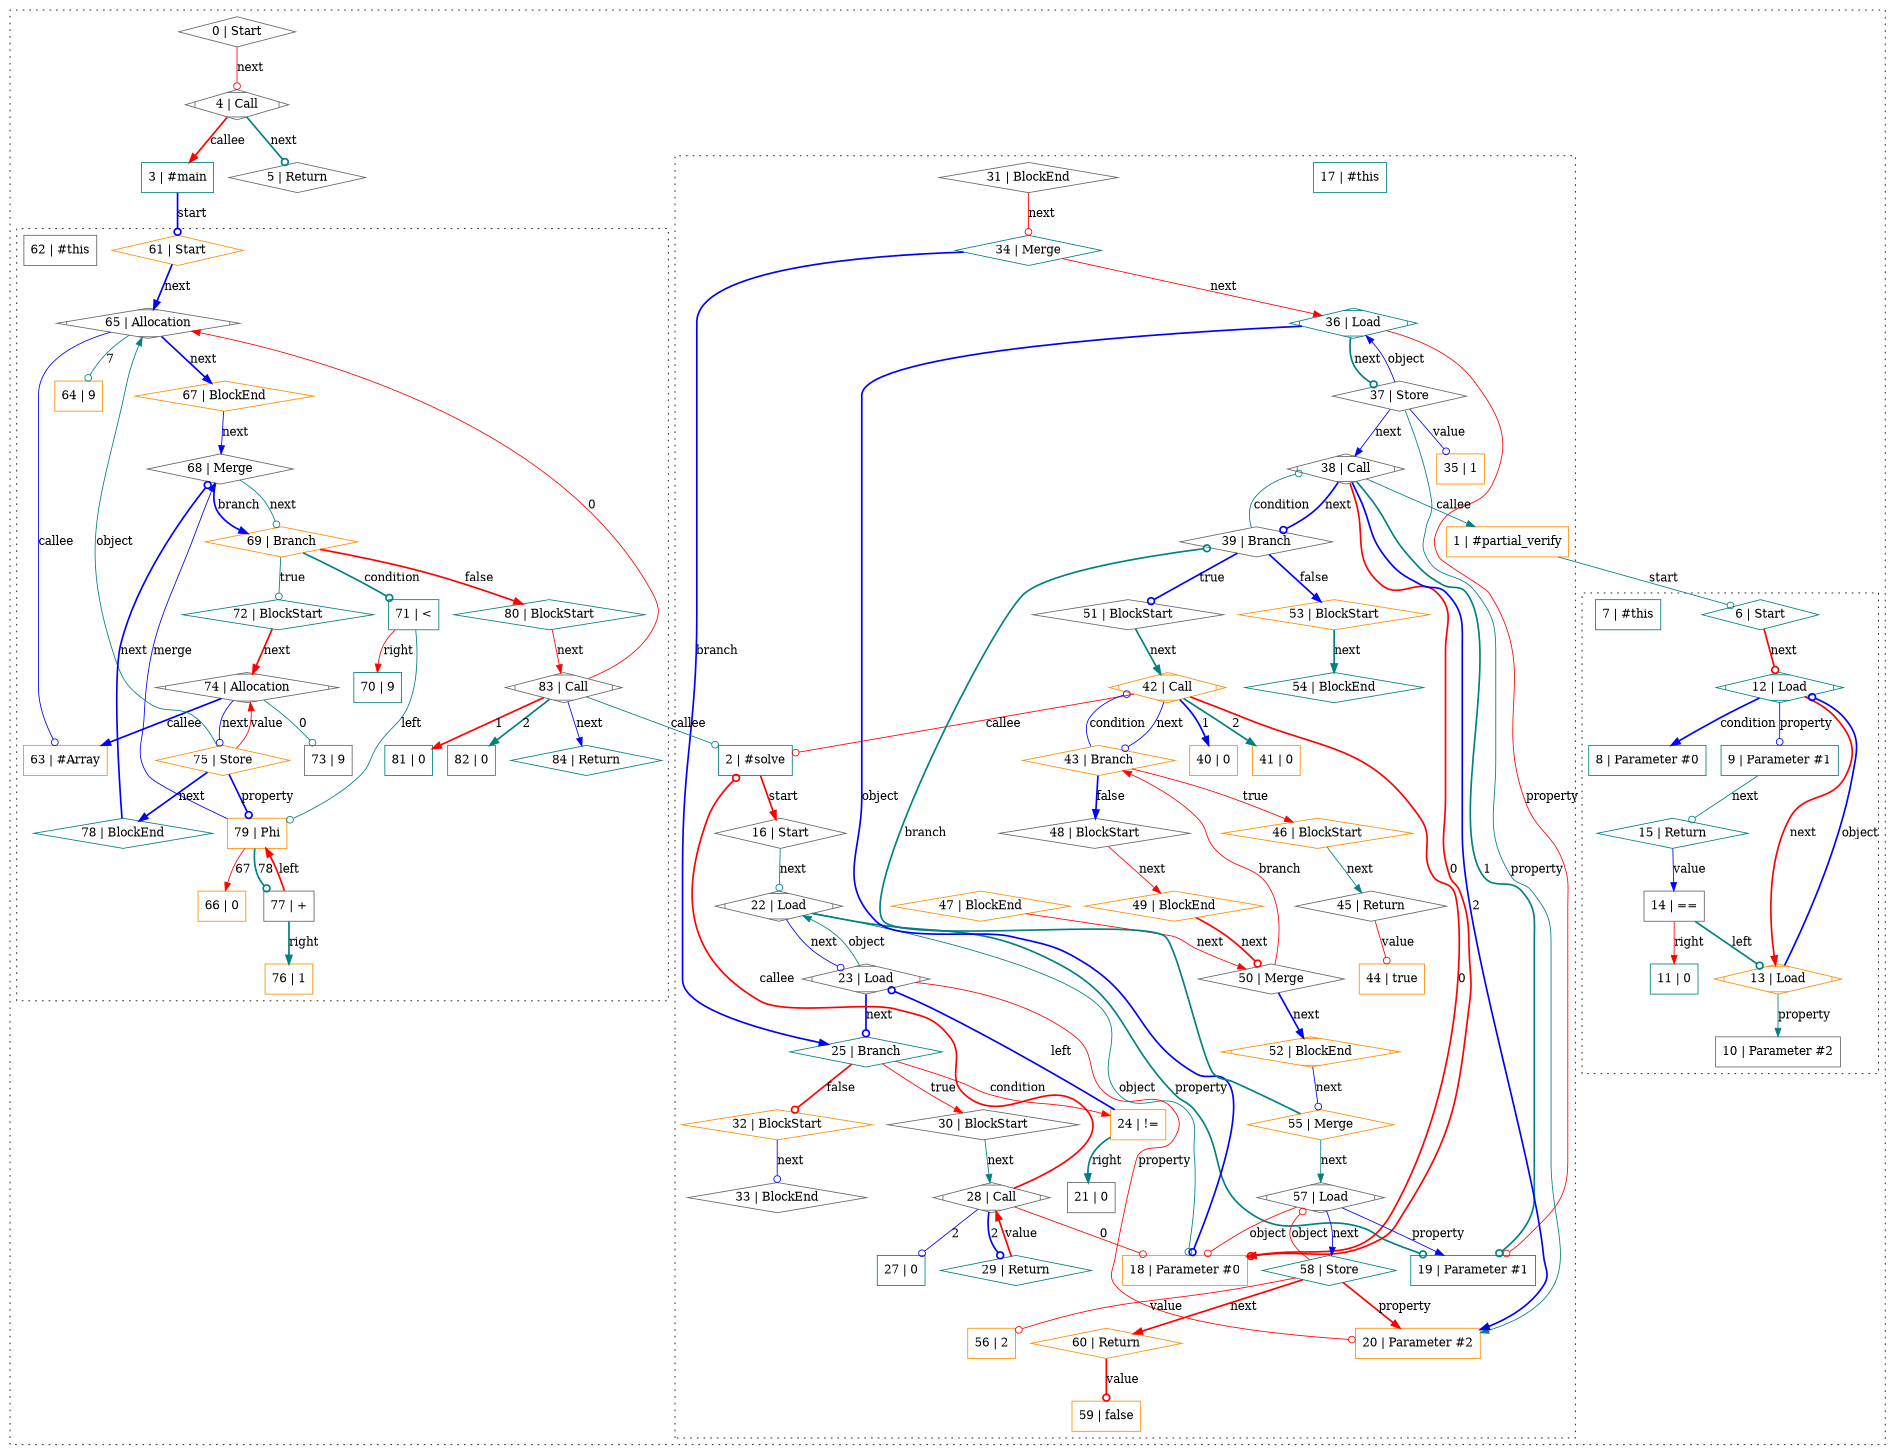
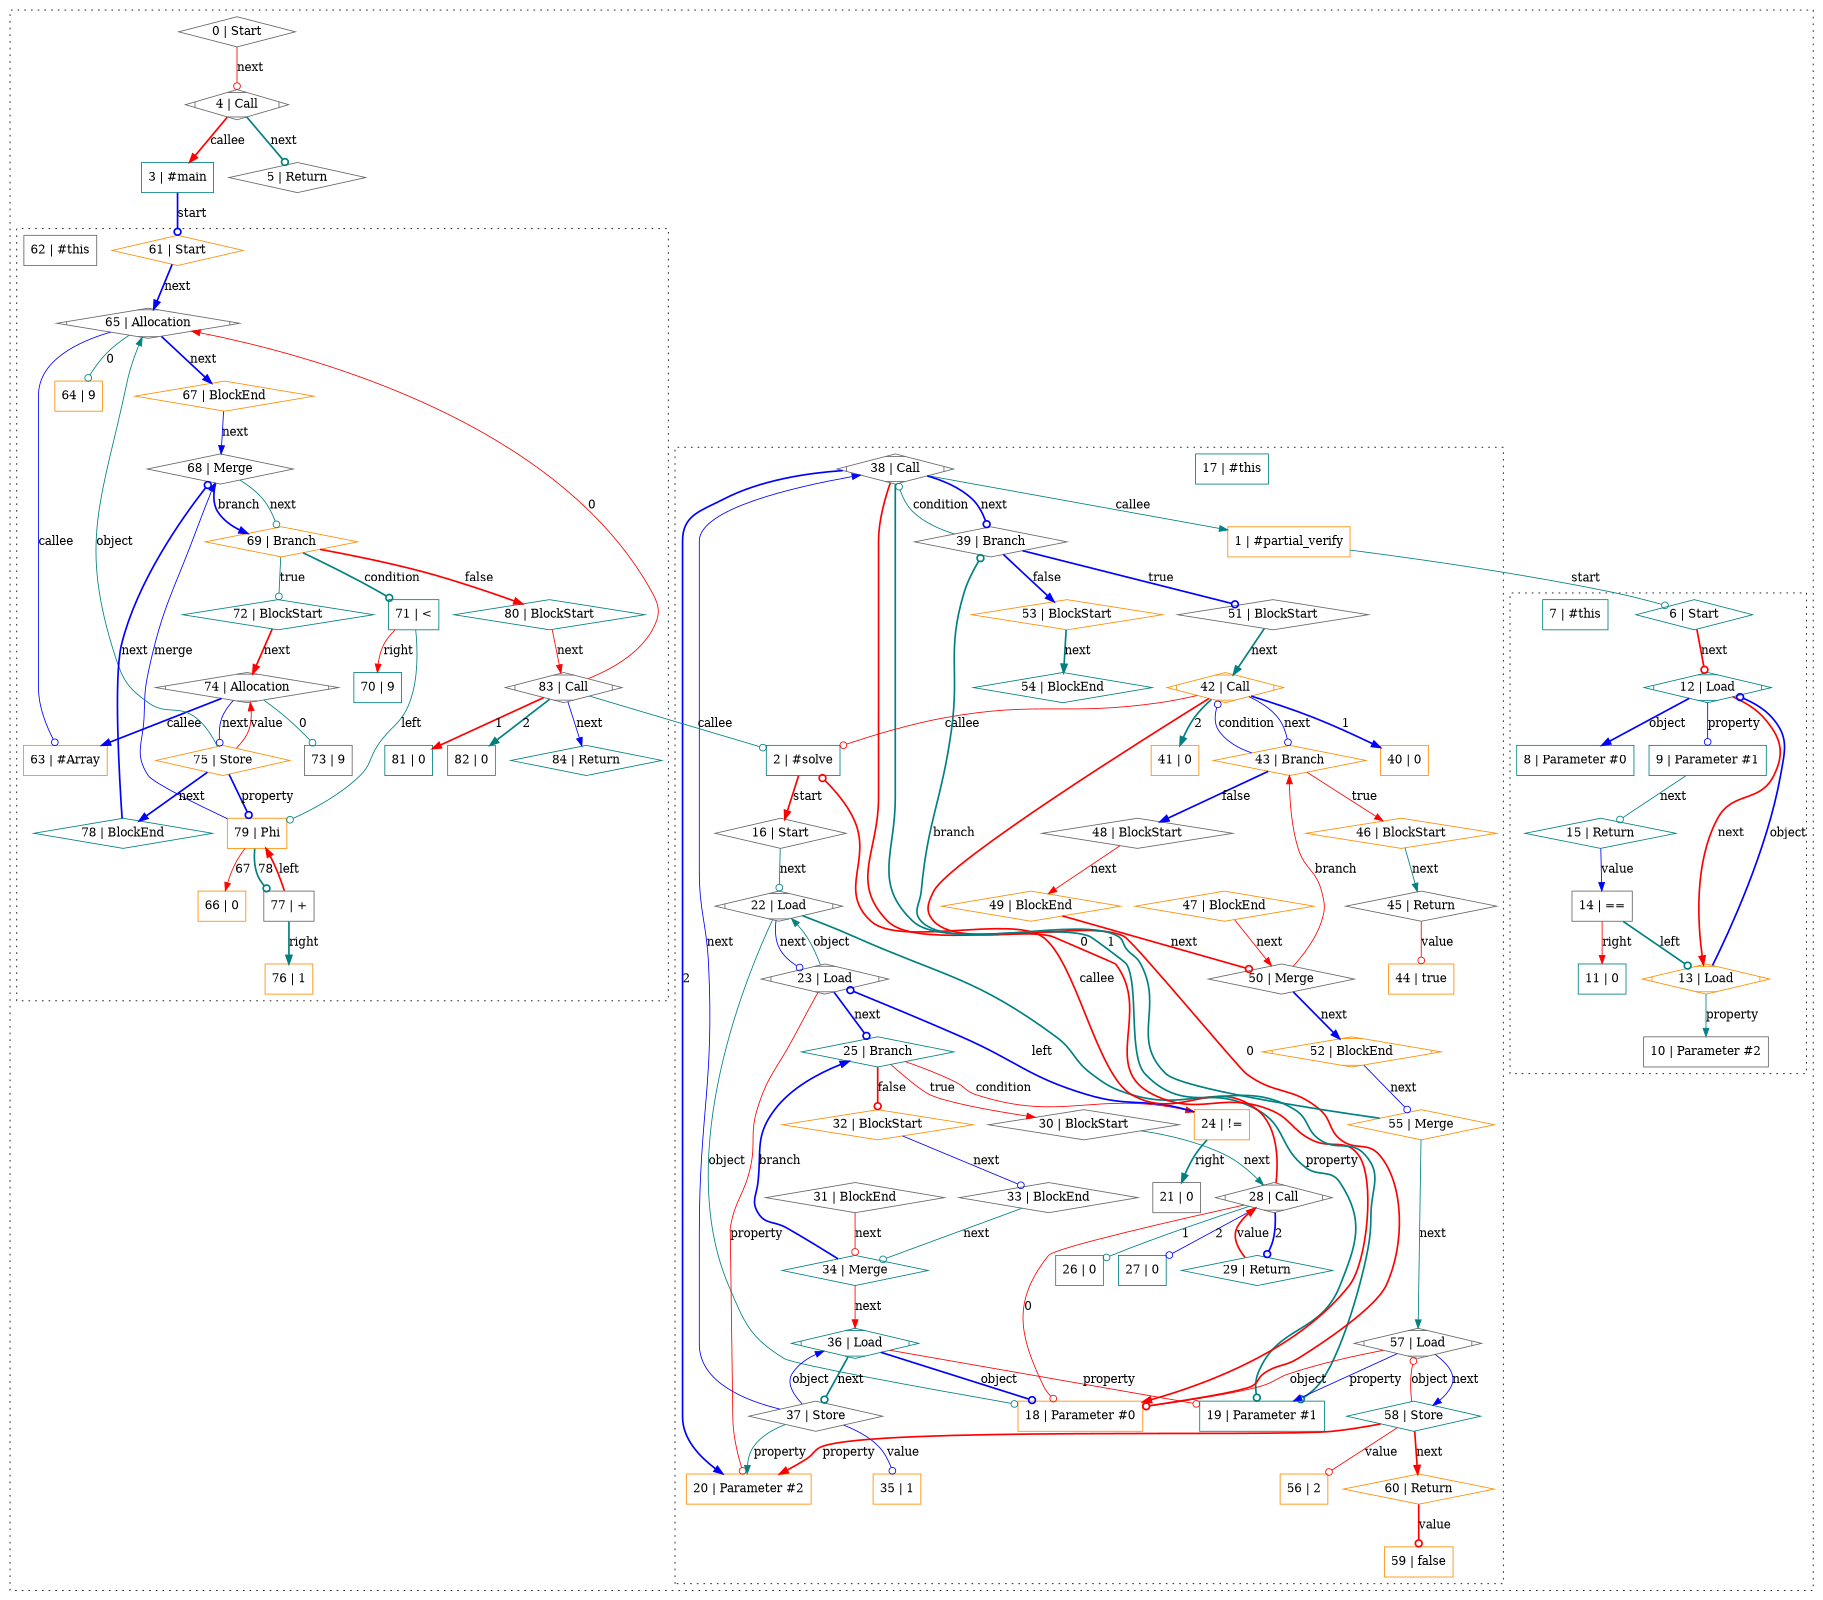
edge "65 | Allocation" -> "64 | 9": label "7" -> "0"
edge "12 | Load" -> "8 | Parameter #0": label "condition" -> "object"
edge "33 | BlockEnd" -> "34 | Merge": added, label "next"
node "26 | 0": added
